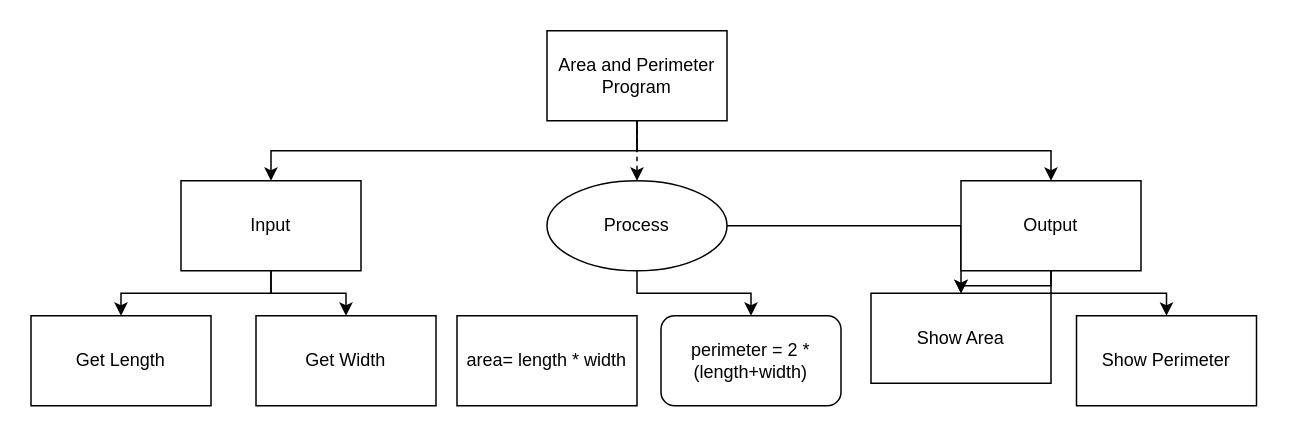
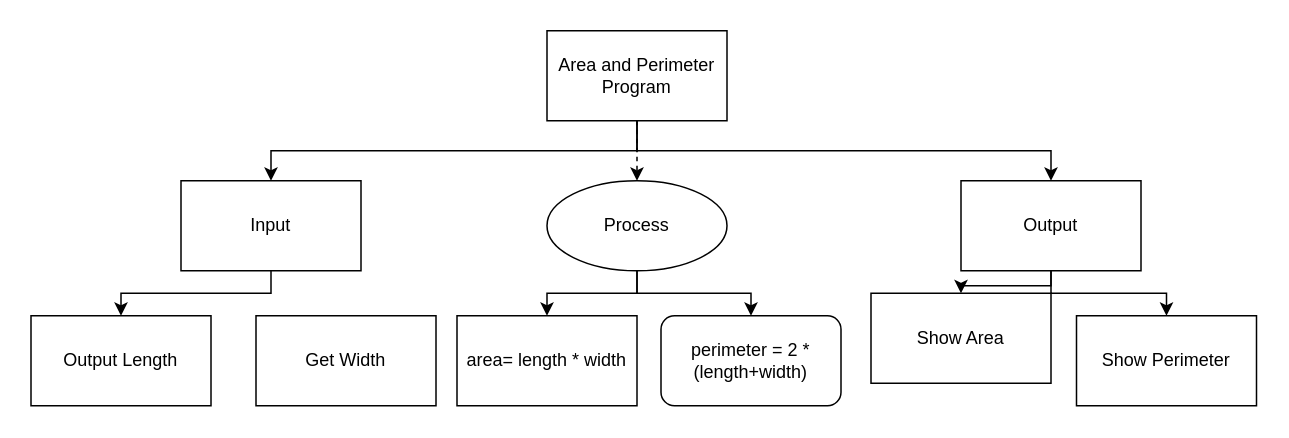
edge "Process" -> "Show Area": now "Process" -> "area= length * width"
edge "Input" -> "Get Width": removed
node "Get Length": label "Get Length" -> "Output Length"
